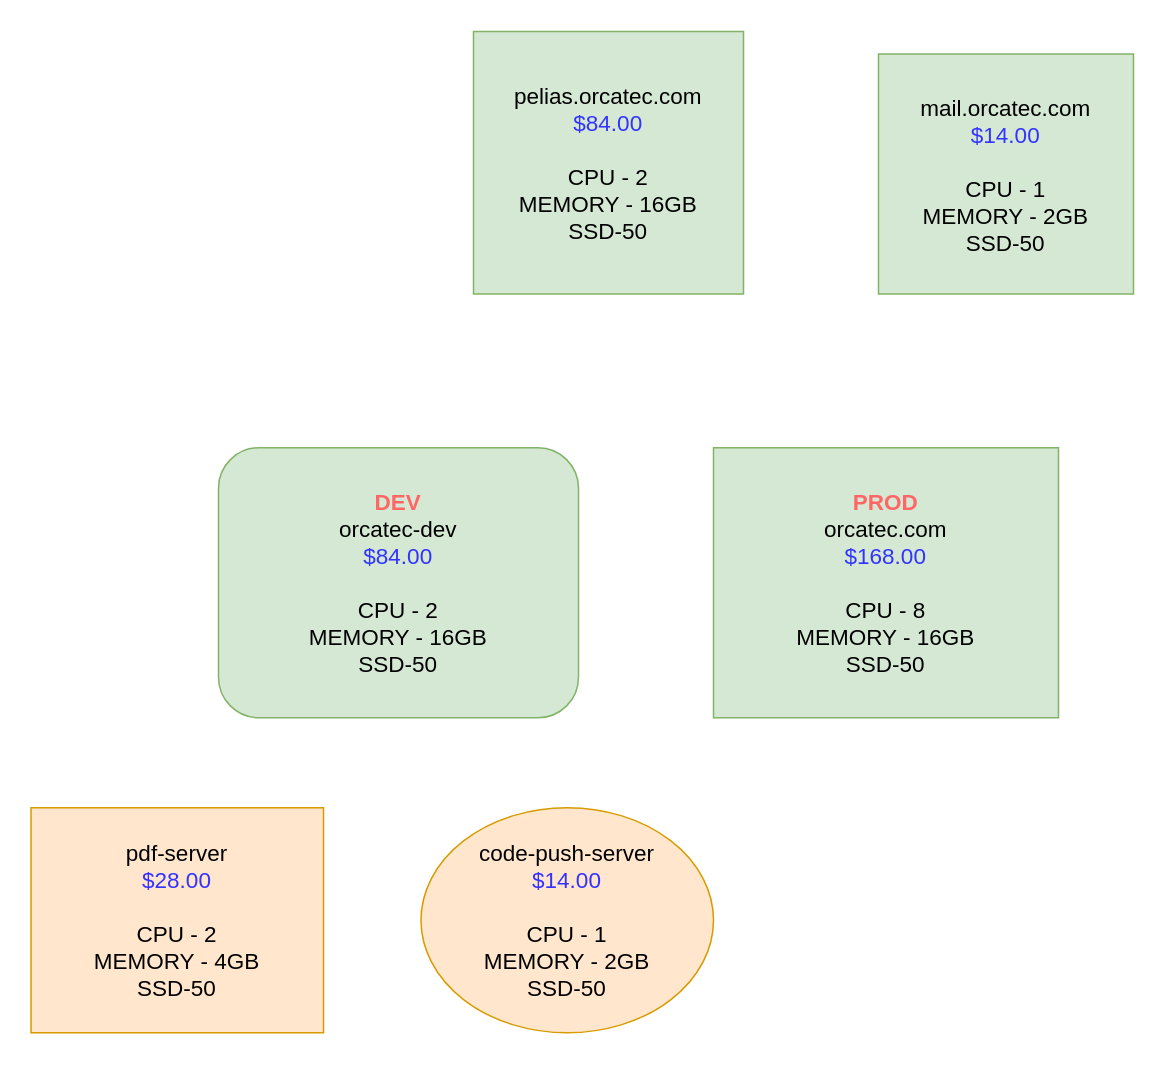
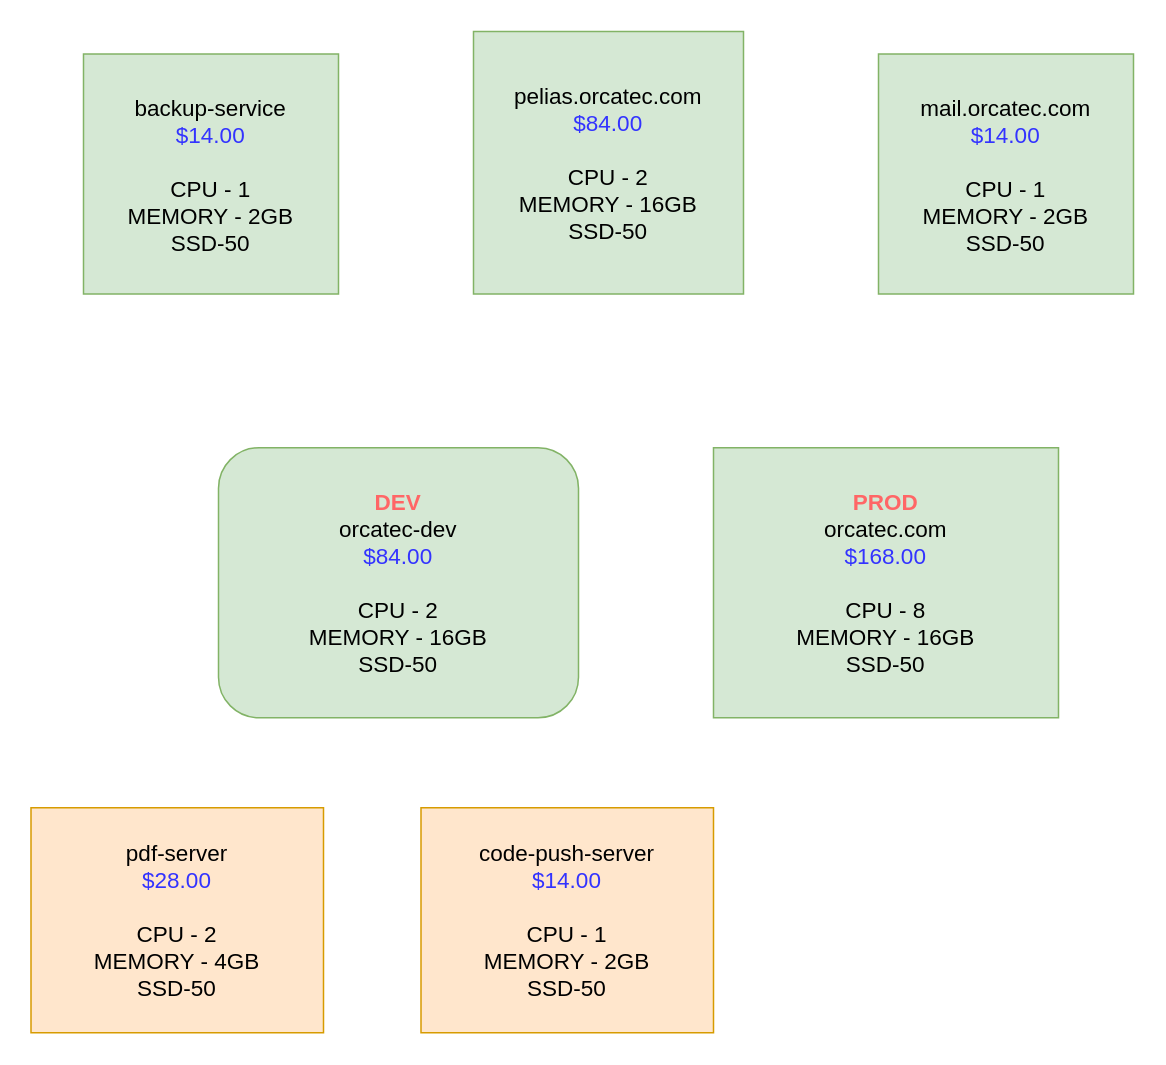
node "backup-service $14.00 CPU - 1MEMORY - 2GBSSD-50": added
node "code-push-server $14.00 CPU - 1MEMORY - 2GBSSD-50": shape ellipse -> rectangle
